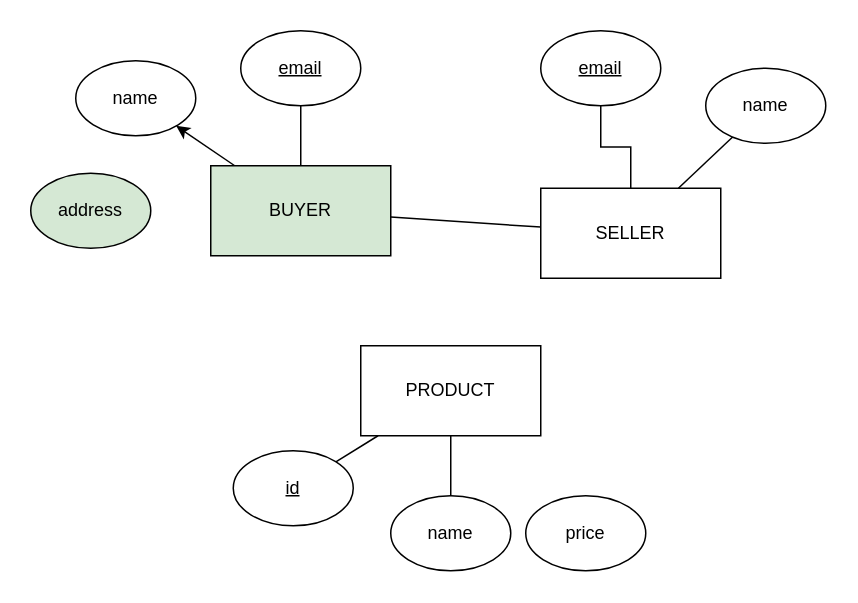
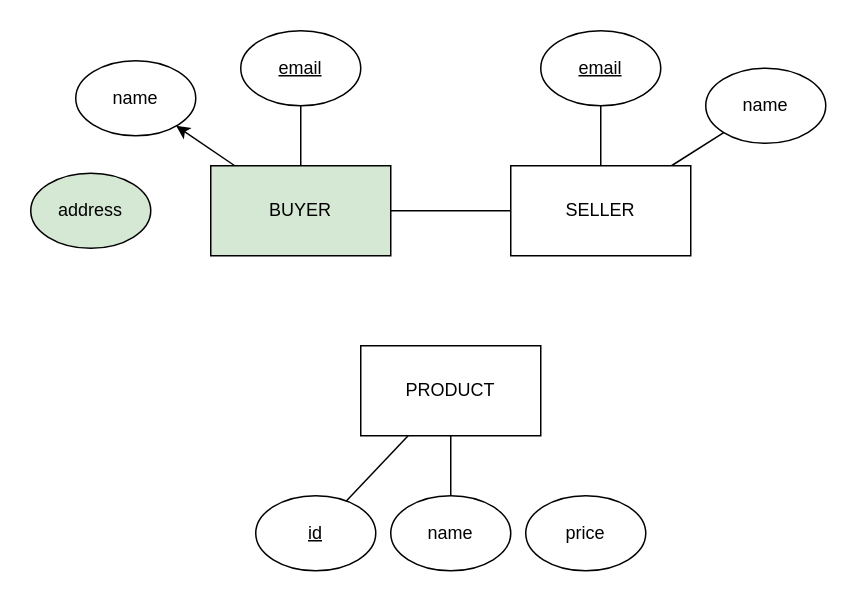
node "SELLER": moved (631, 233) -> (601, 211)
node "id": moved (293, 488) -> (316, 533)
